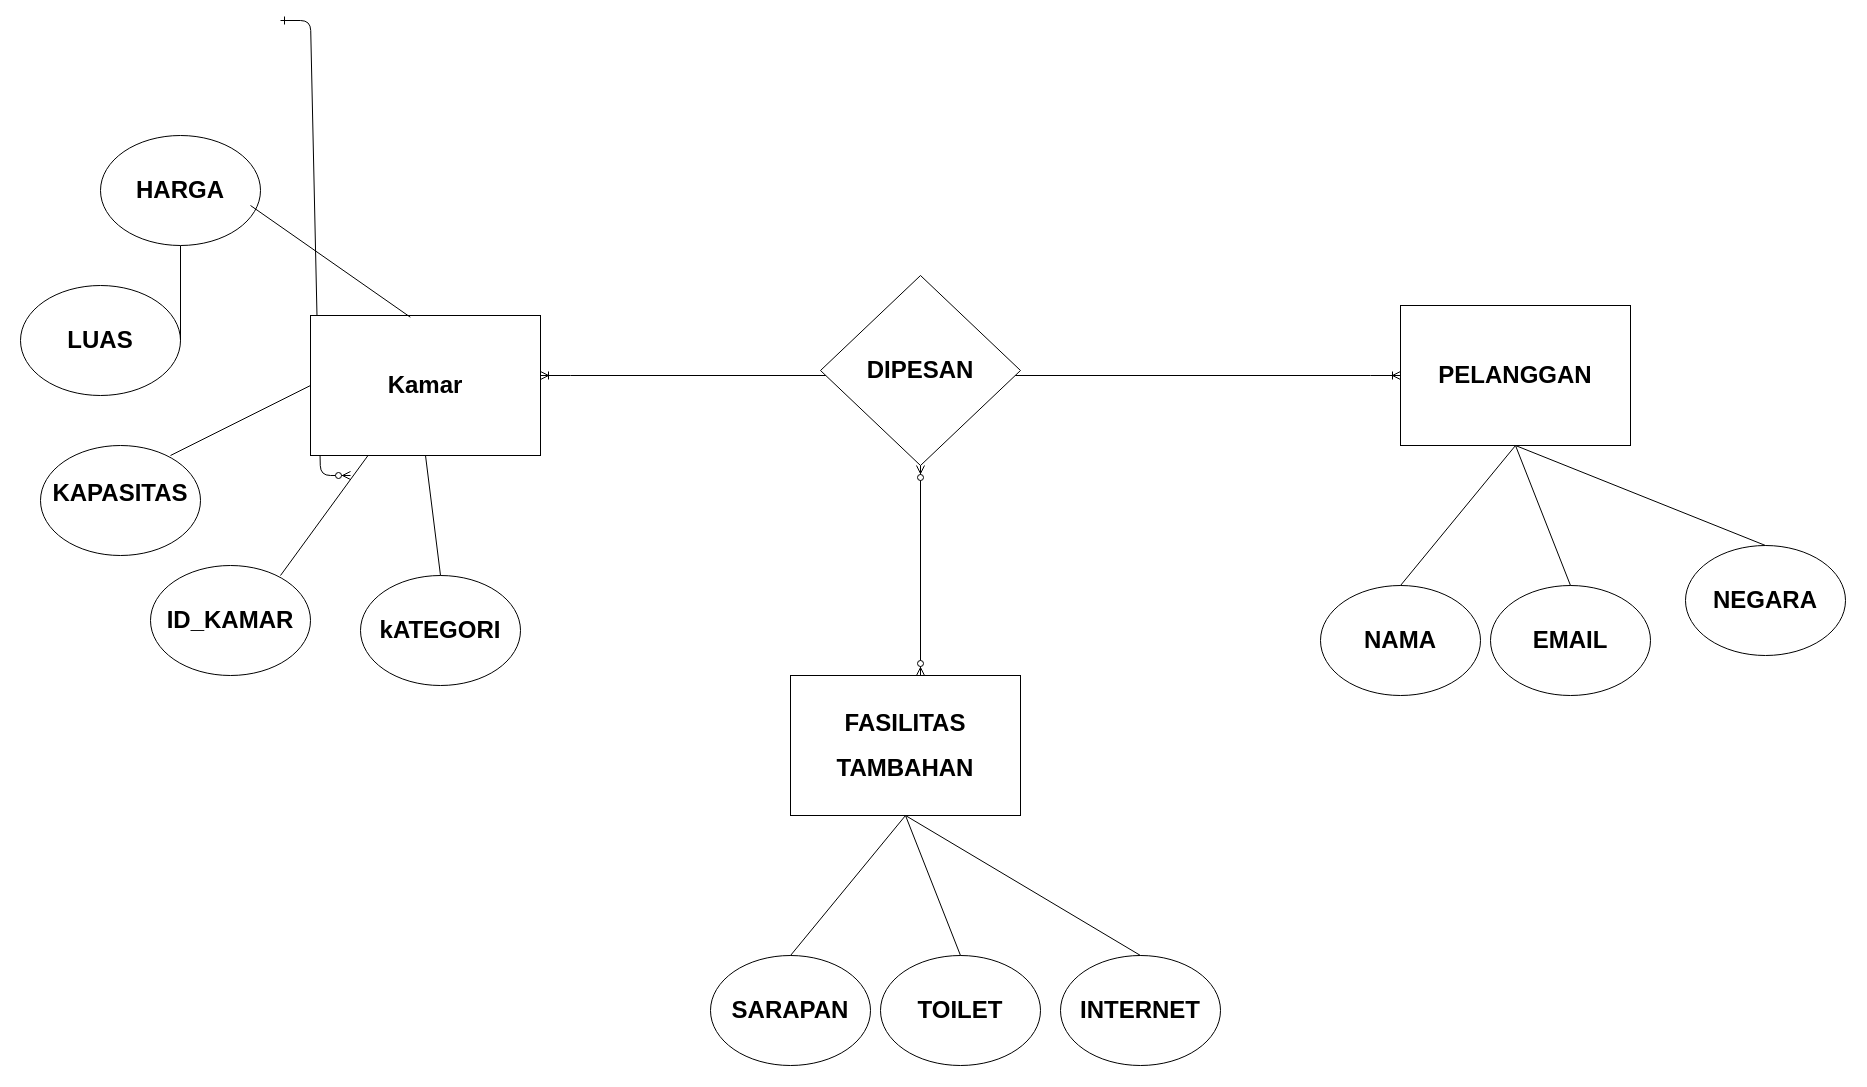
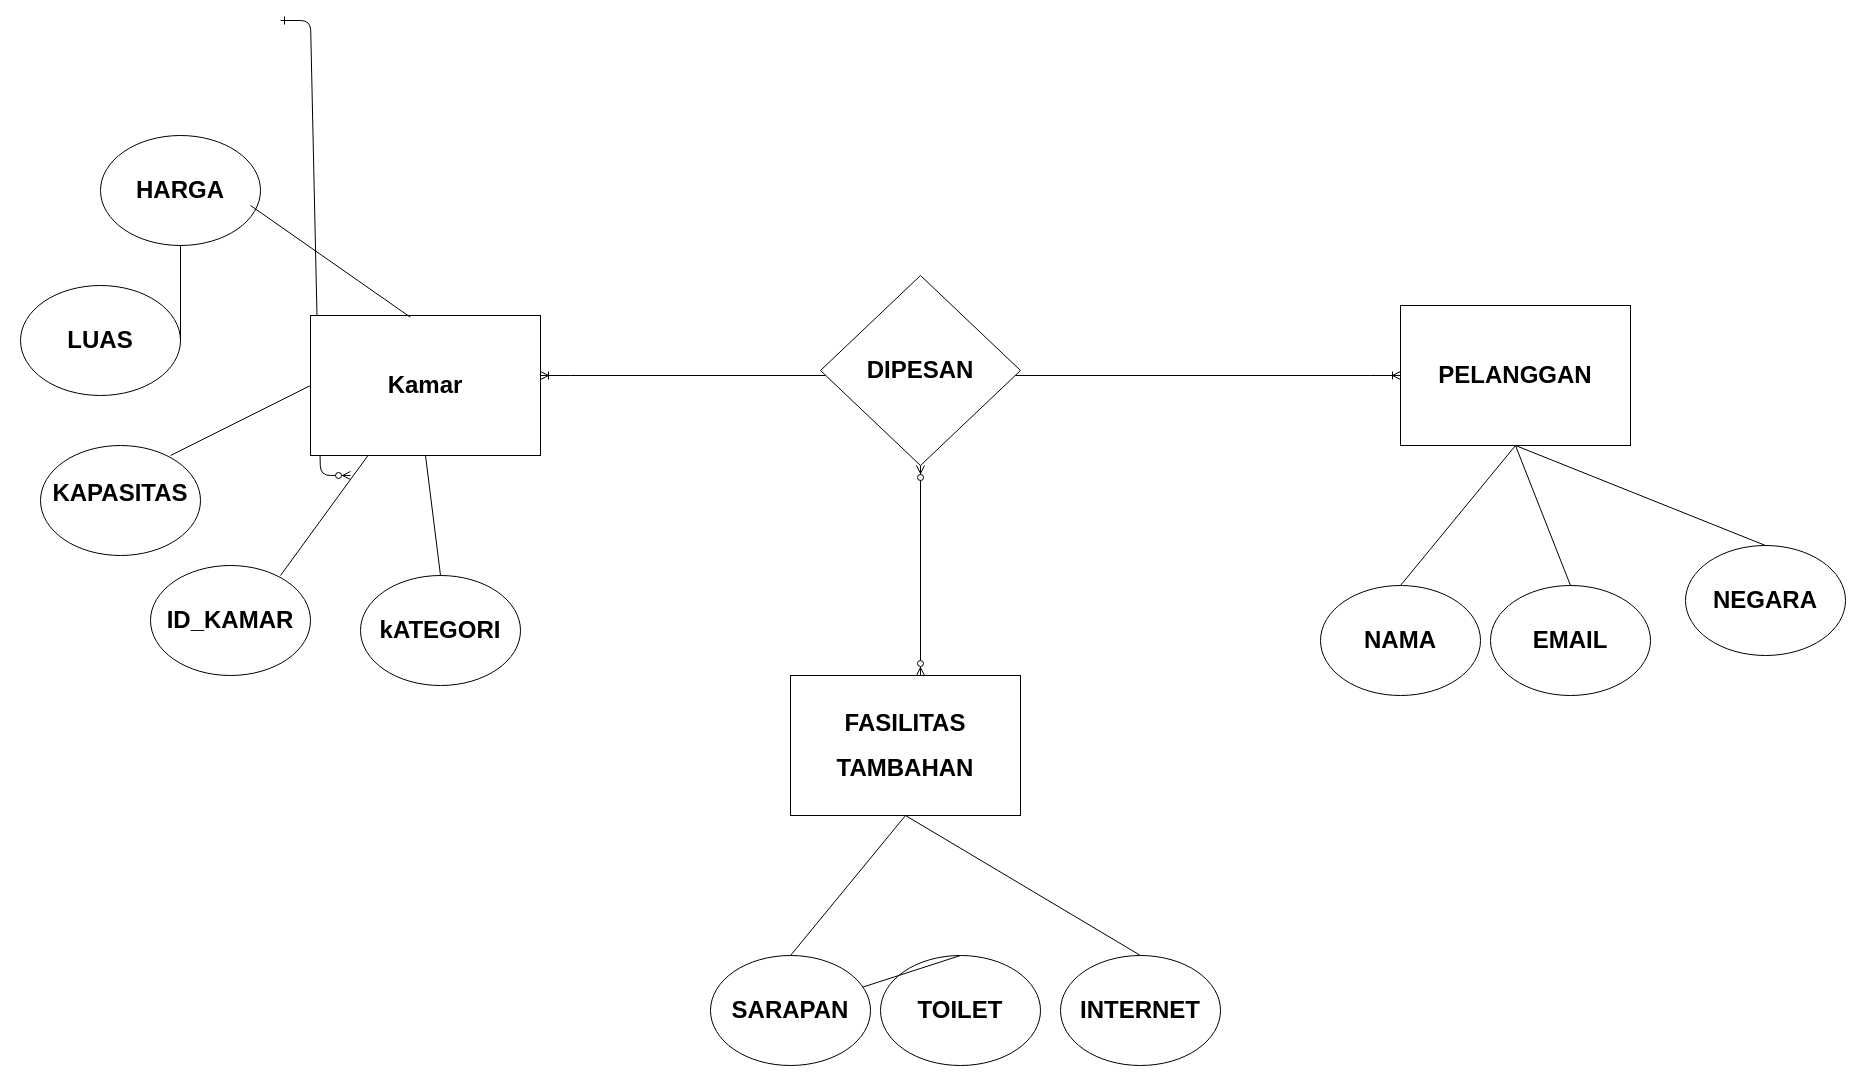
edge "FASILITASTAMBAHAN" -- "TOILET": now "SARAPAN" -- "TOILET"
